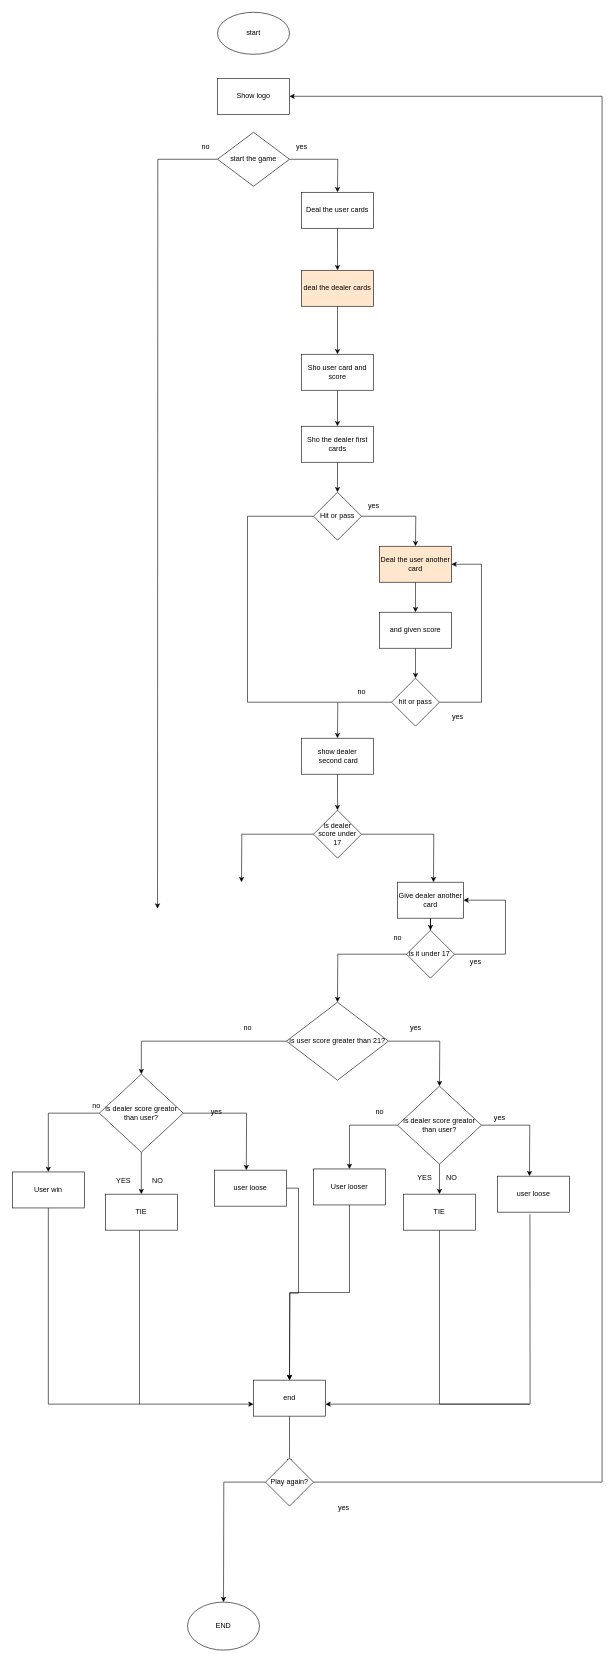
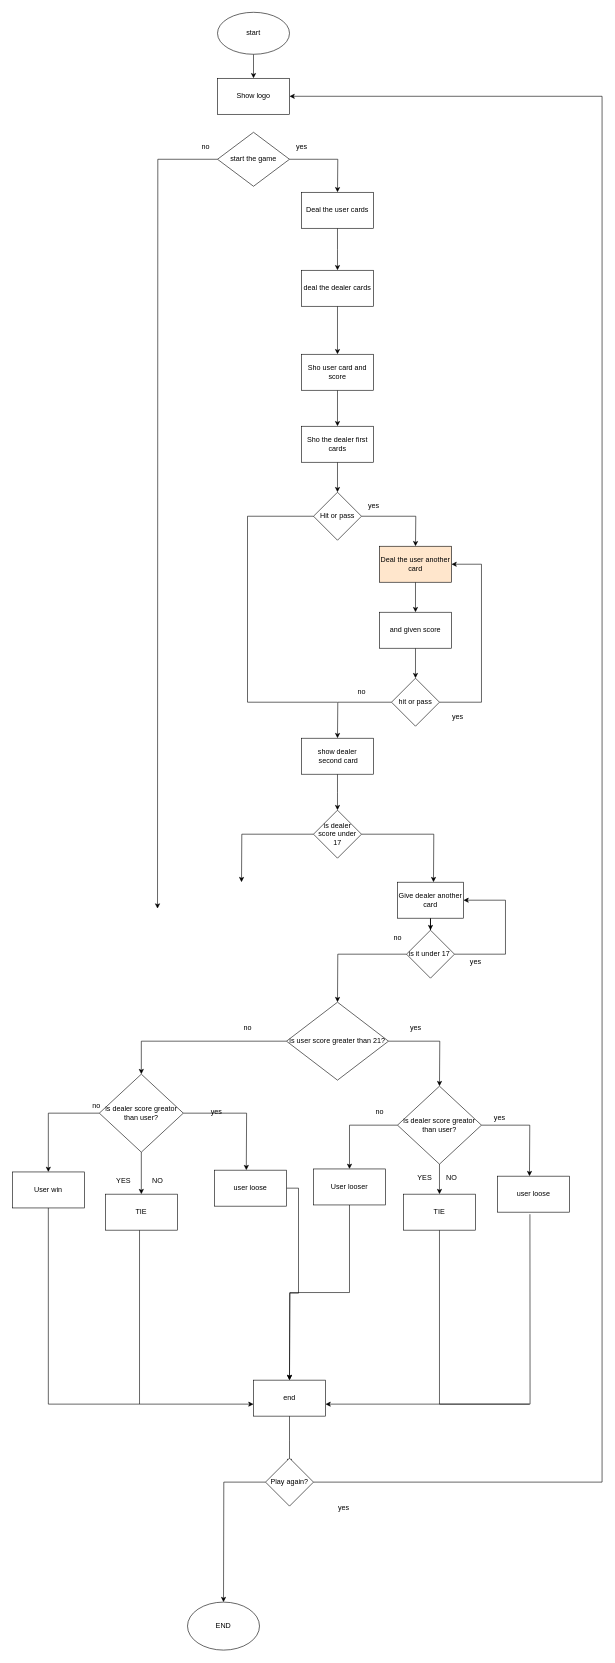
edge "start" -> "Show logo": added
node "deal the dealer cards": fillcolor #ffe6cc -> #ffffff
